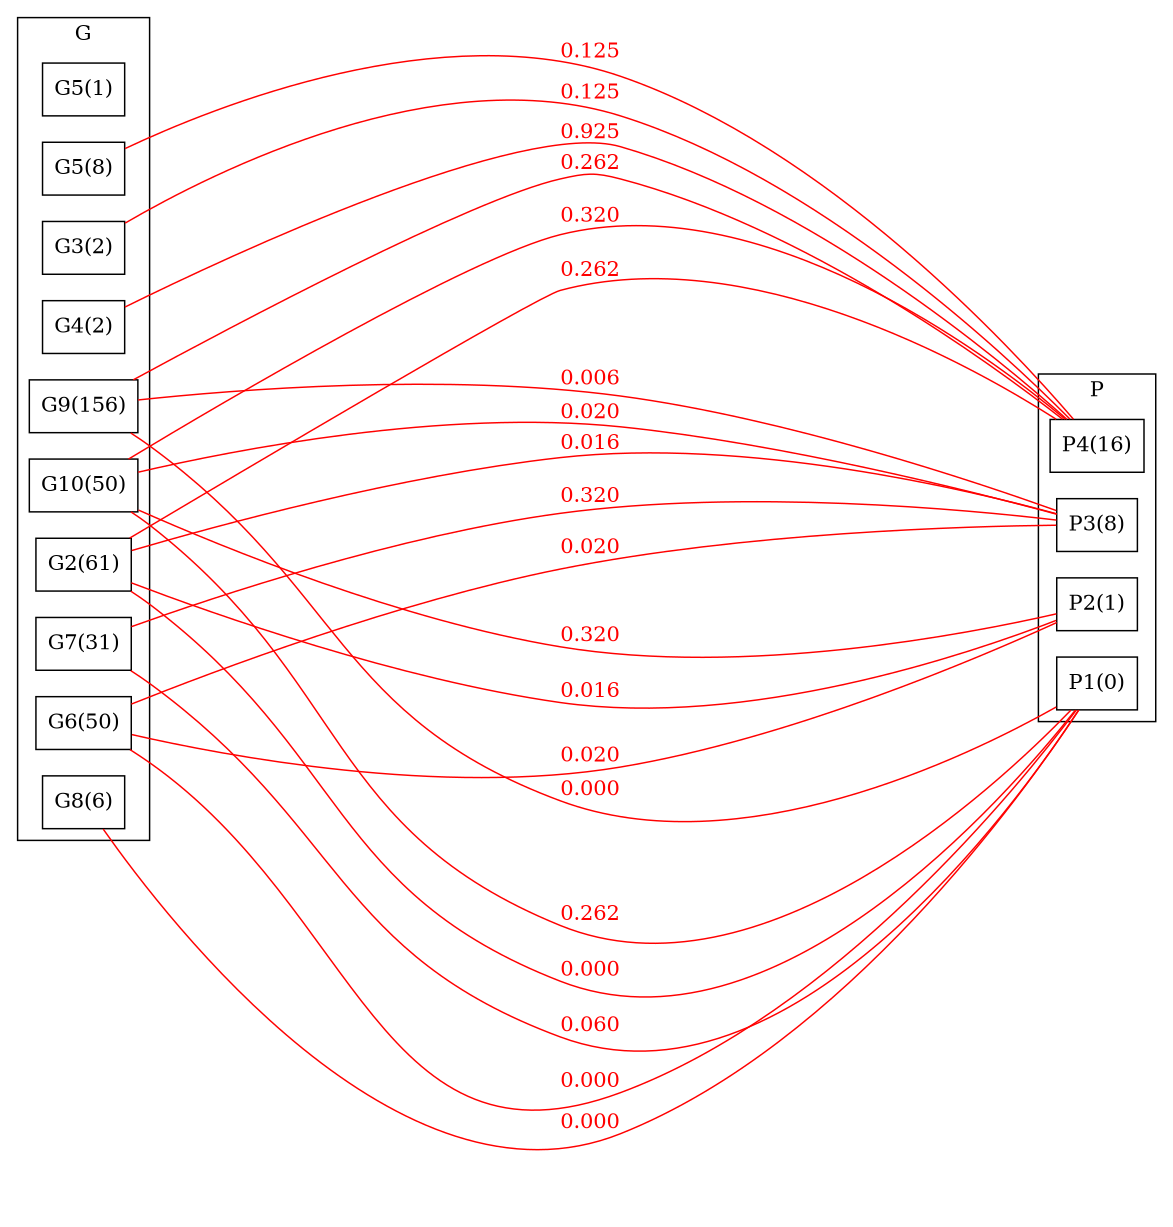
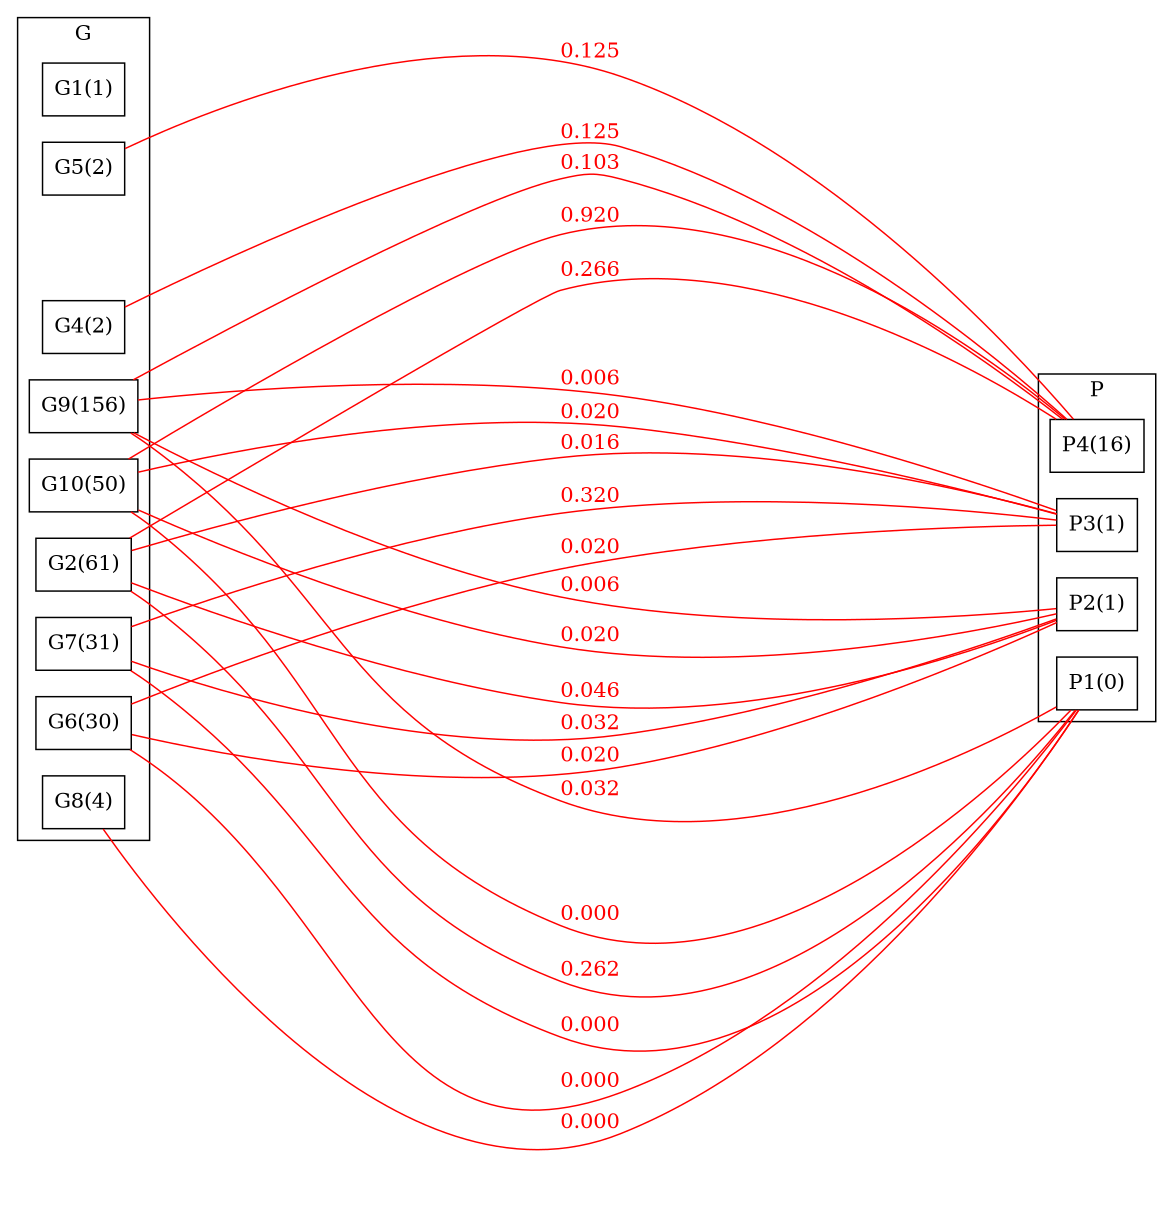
node "G5(1)": label "G5(1)" -> "G1(1)"
edge "G4(2)" -- "P4(16)": label "0.925" -> "0.125"
edge "G9(156)" -- "P4(16)": label "0.262" -> "0.103"
node "G5(8)": label "G5(8)" -> "G5(2)"
edge "P4(16)" -- "G10(50)": label "0.320" -> "0.920"
node "G3(2)": removed
edge "P4(16)" -- "G2(61)": label "0.262" -> "0.266"
node "P3(8)": label "P3(8)" -> "P3(1)"
edge "G9(156)" -- "P2(1)": added, label "0.006"
edge "G10(50)" -- "P2(1)": label "0.320" -> "0.020"
edge "G2(61)" -- "P2(1)": label "0.016" -> "0.046"
node "G6(50)": label "G6(50)" -> "G6(30)"
edge "P2(1)" -- "G7(31)": added, label "0.032"
edge "G9(156)" -- "P1(0)": label "0.000" -> "0.032"
node "G8(6)": label "G8(6)" -> "G8(4)"
edge "G10(50)" -- "P1(0)": label "0.262" -> "0.000"
edge "G2(61)" -- "P1(0)": label "0.000" -> "0.262"
edge "G7(31)" -- "P1(0)": label "0.060" -> "0.000"
